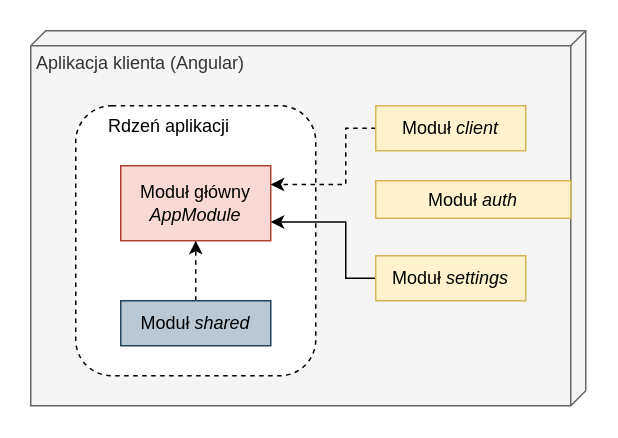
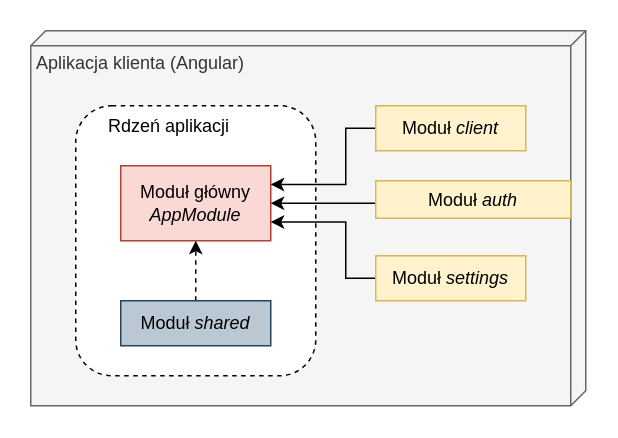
edge "Moduł client" -> "Moduł główny AppModule": style dashed -> solid
edge "Moduł auth" -> "Moduł główny AppModule": added
